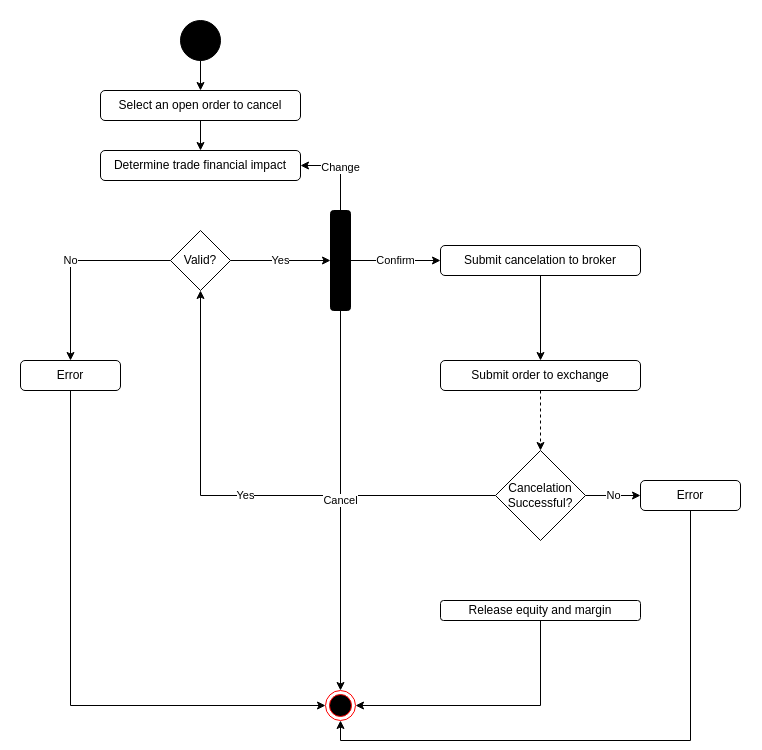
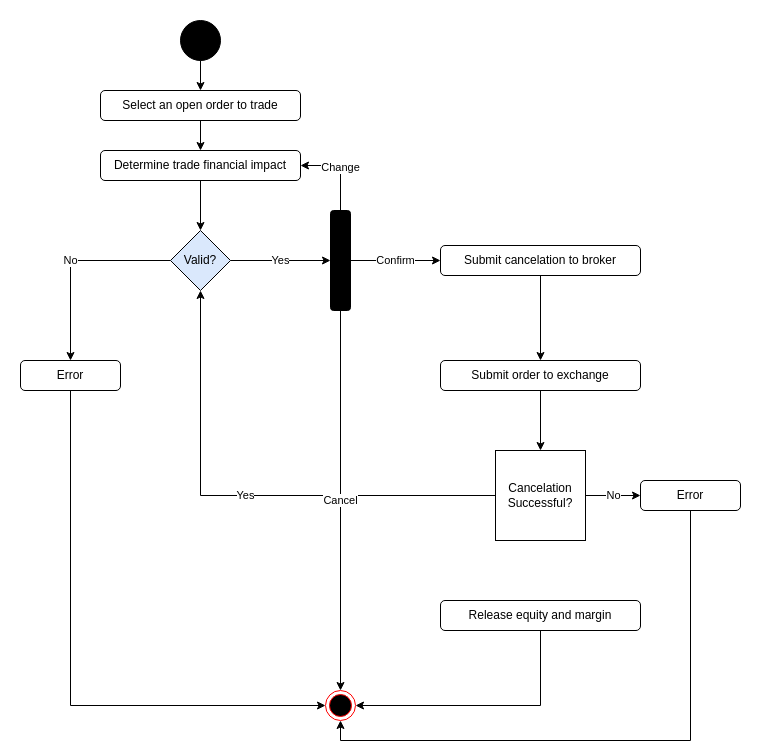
node "Select an open order to cancel": label "Select an open order to cancel" -> "Select an open order to trade"
edge "Determine trade financial impact" -> "Valid?": added
node "Valid?": fillcolor #ffffff -> #dae8fc
edge "Submit order to exchange" -> "Cancelation Successful?": style dashed -> solid
node "Cancelation Successful?": shape diamond -> rectangle
node "Release equity and margin": size 200x20 -> 200x30
